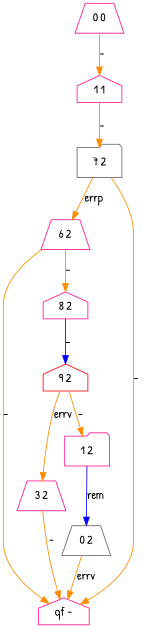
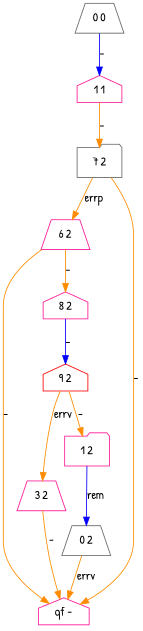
node "0 0": color deeppink -> gray40
edge "0 0" -> "1 1": color darkorange -> blue
